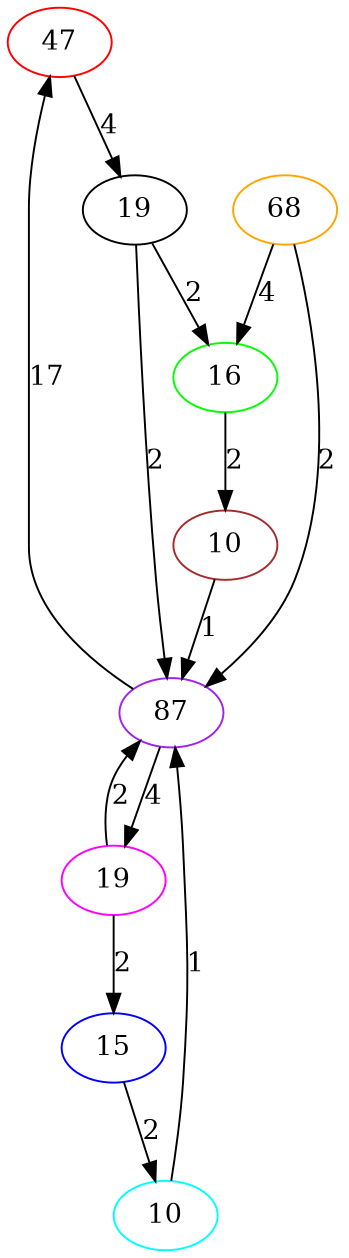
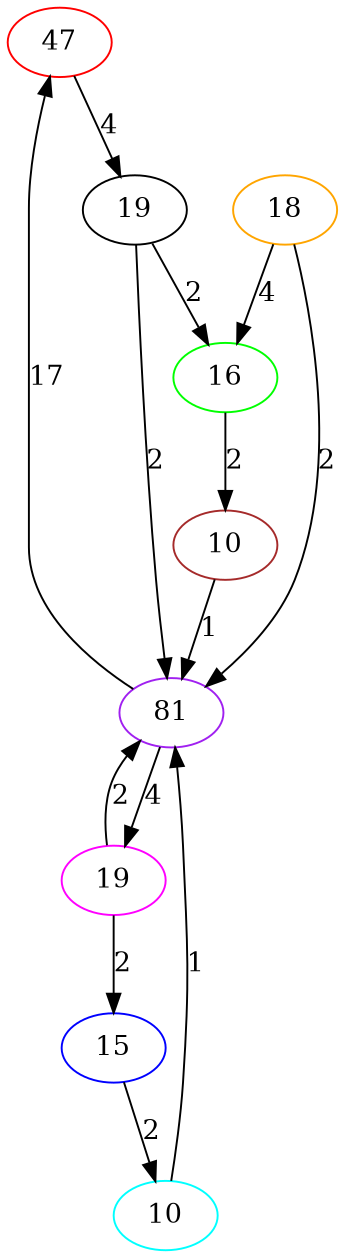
node "68": label "68" -> "18"
node "87": label "87" -> "81"
